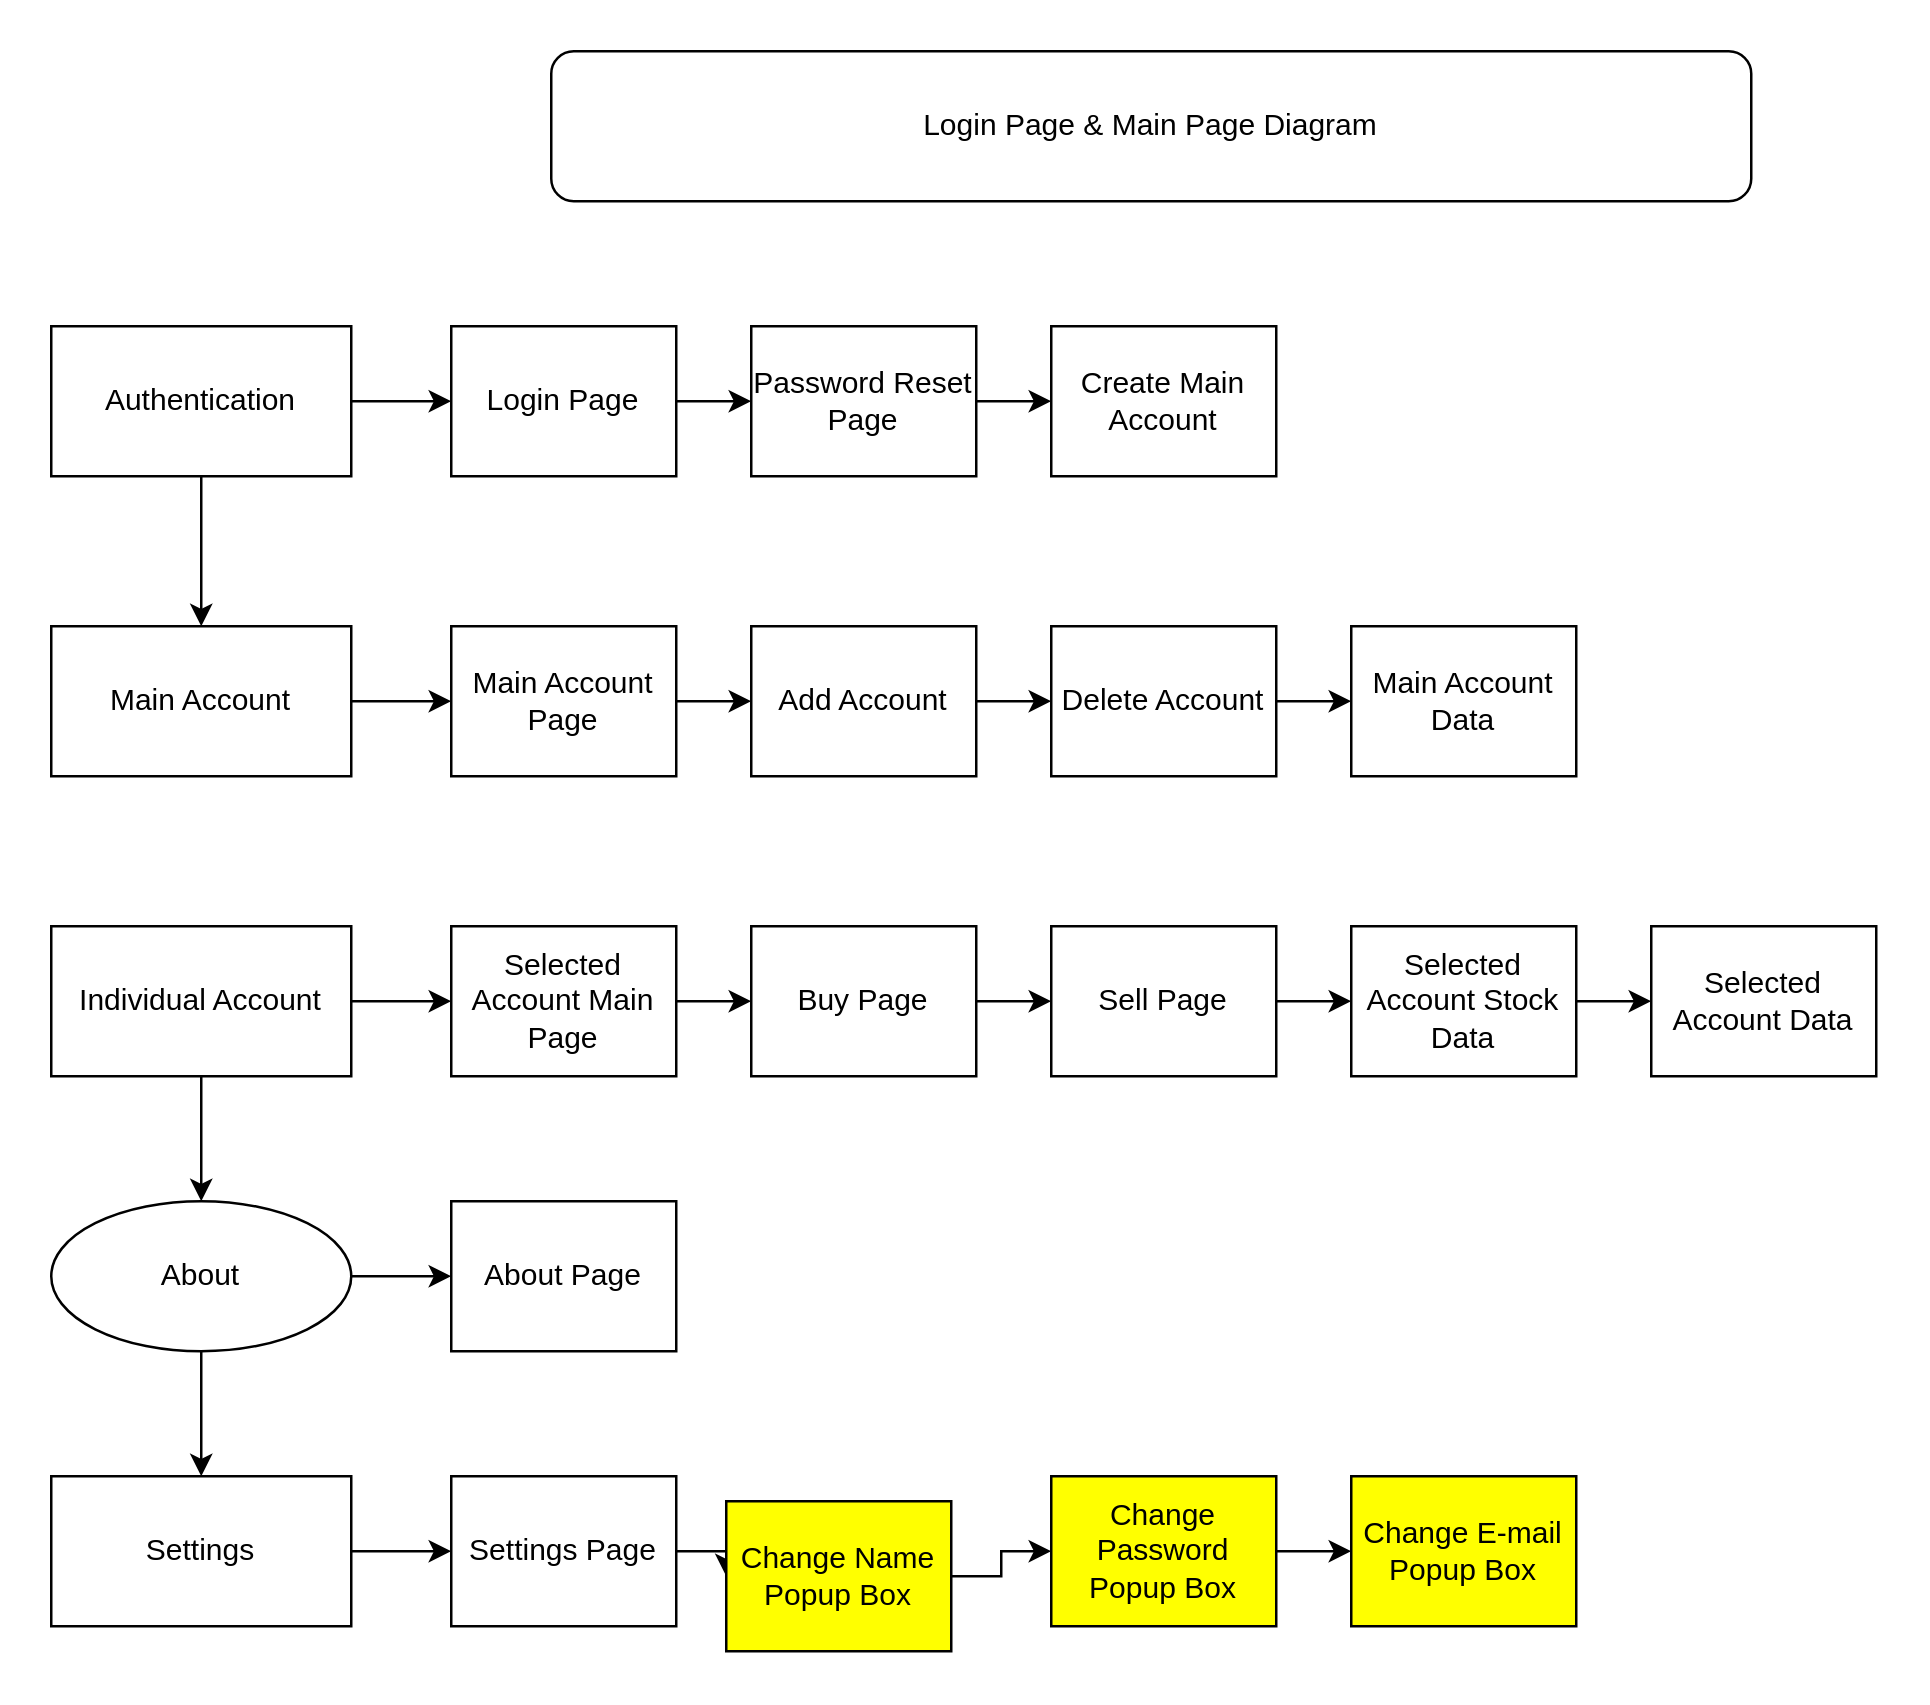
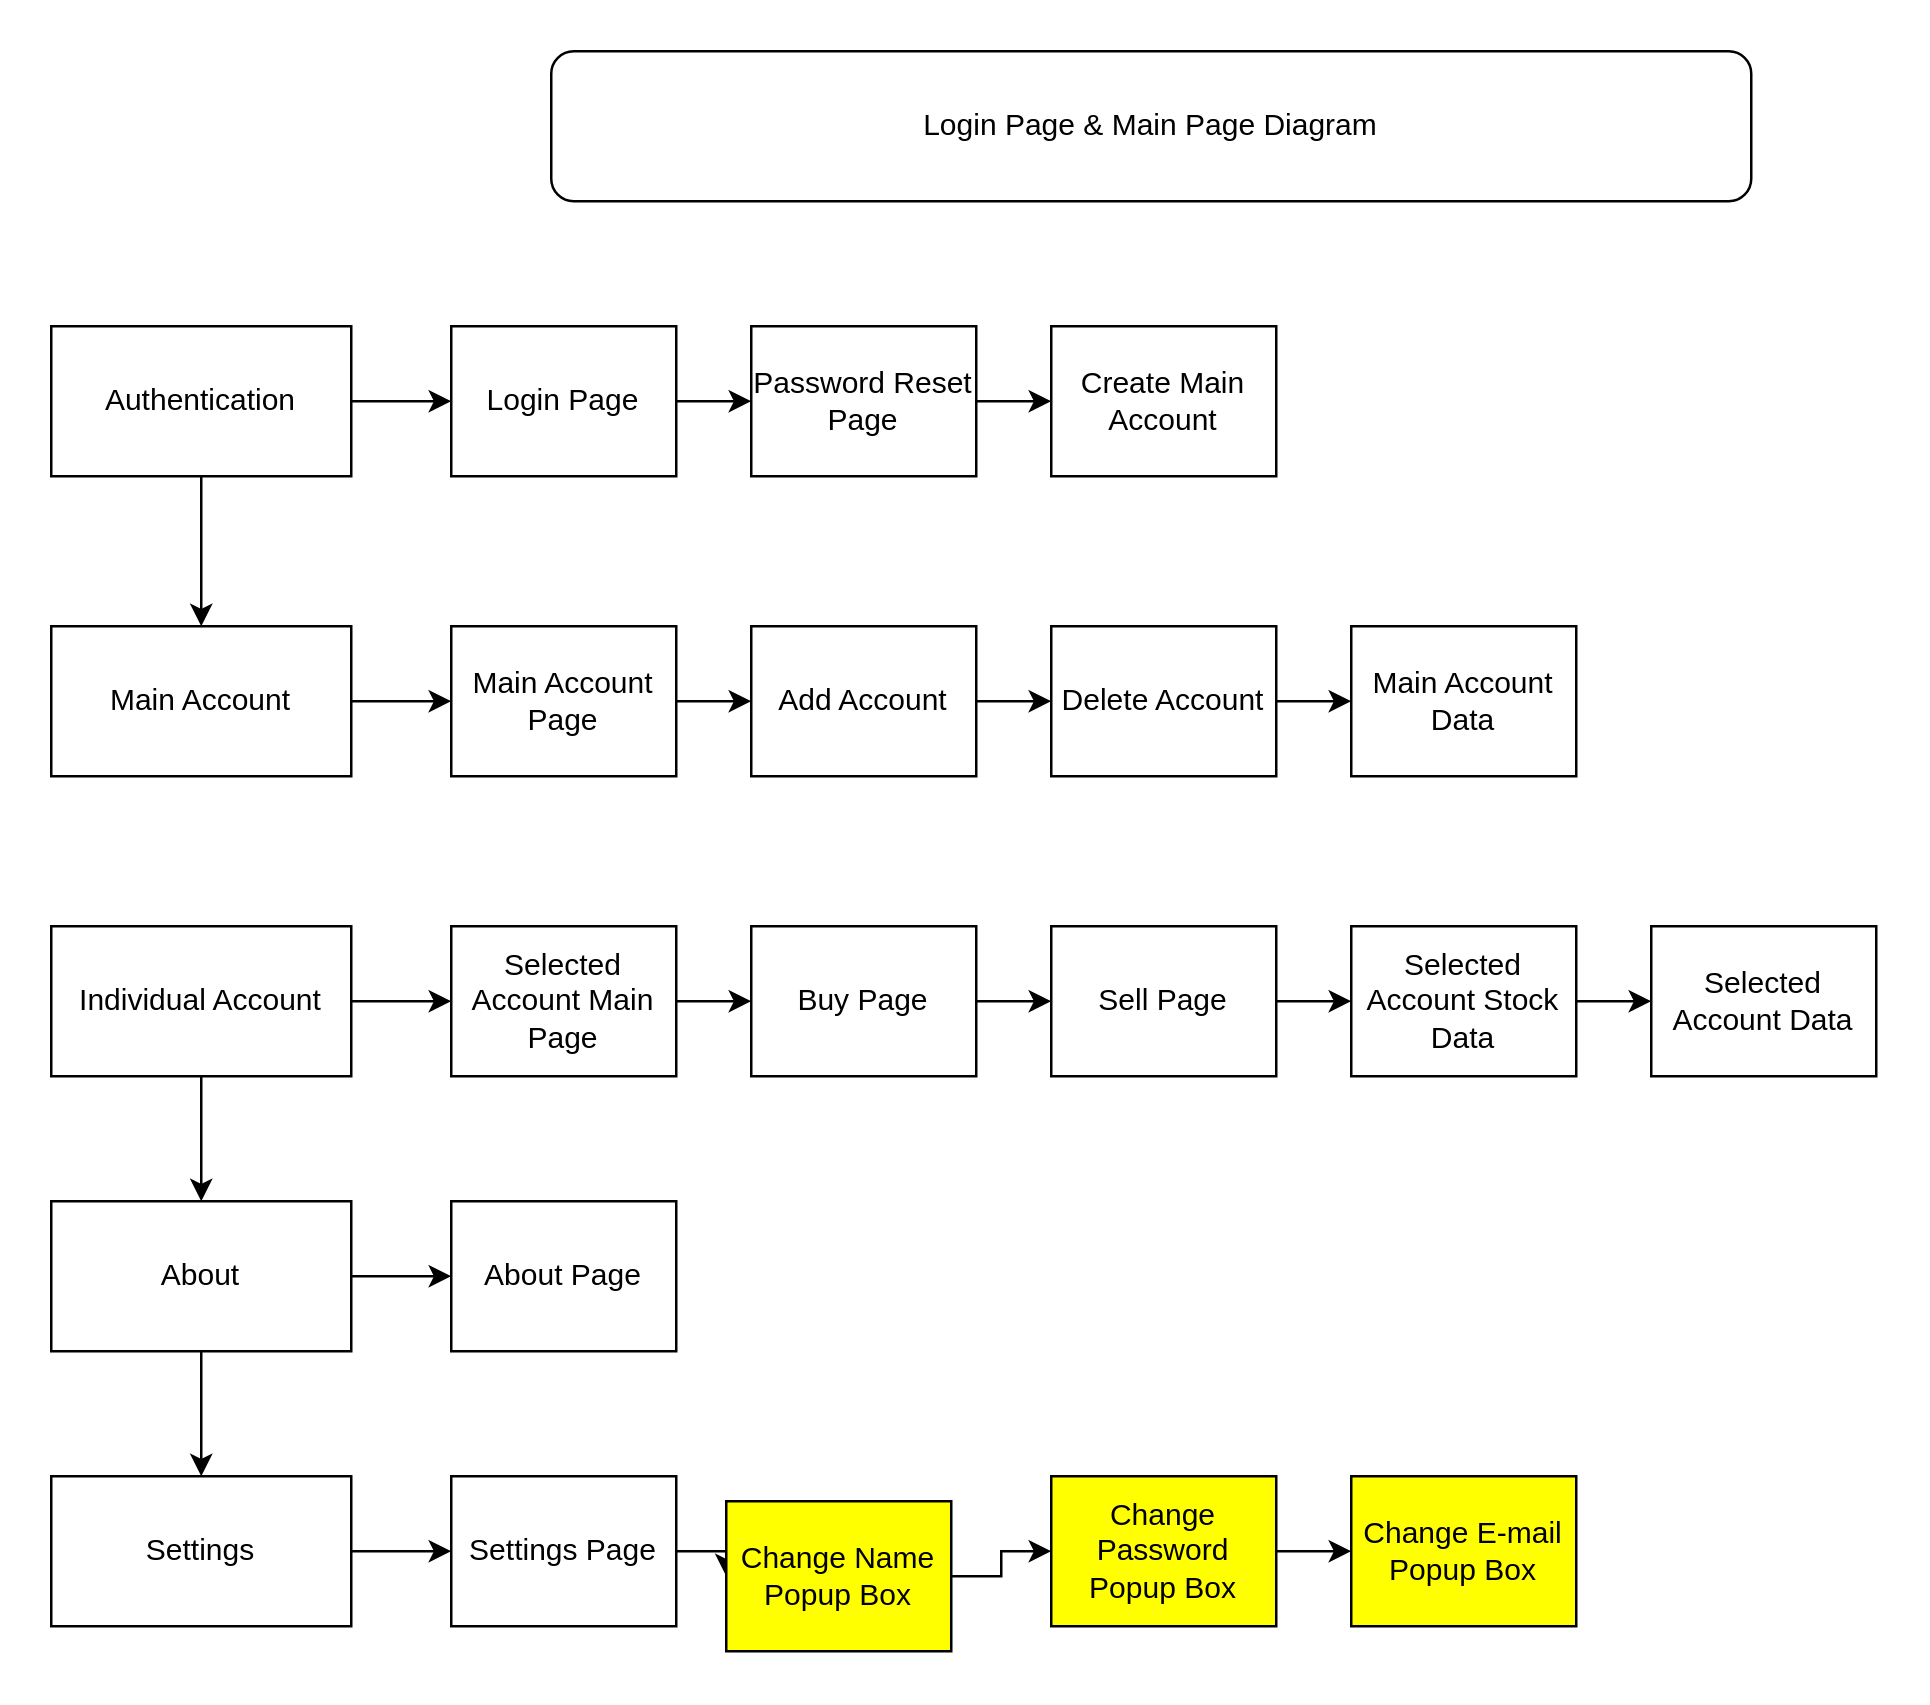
node "About": shape ellipse -> rectangle
